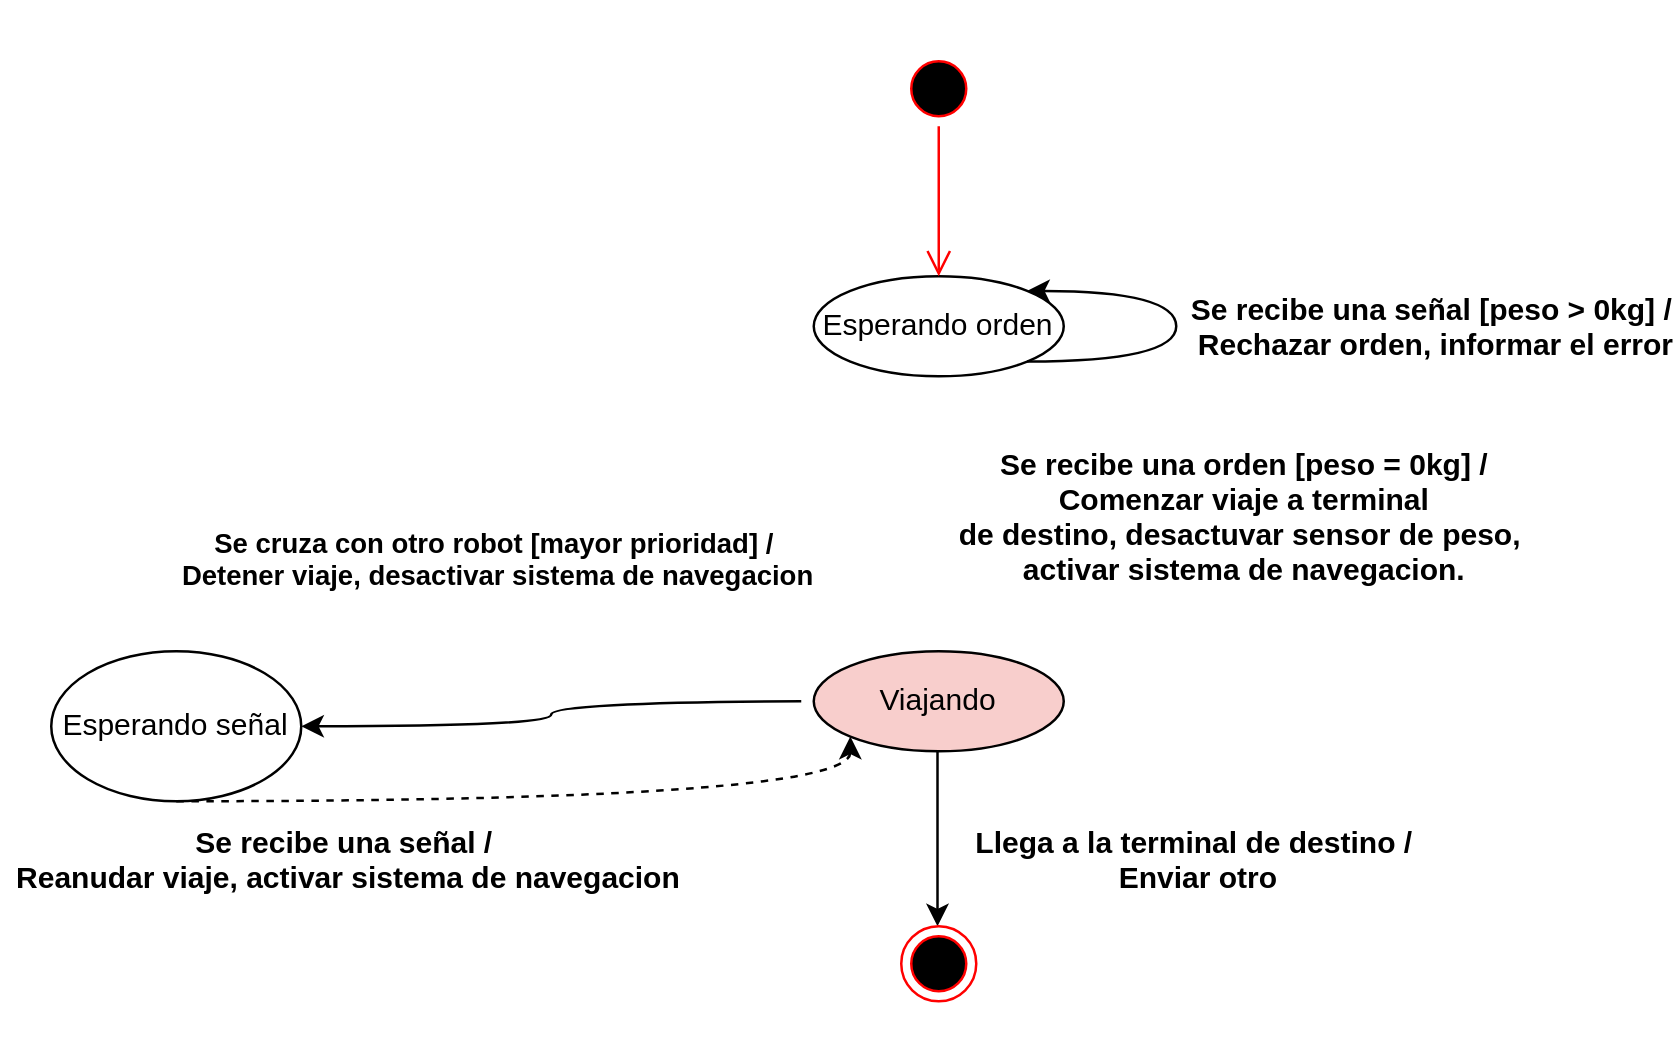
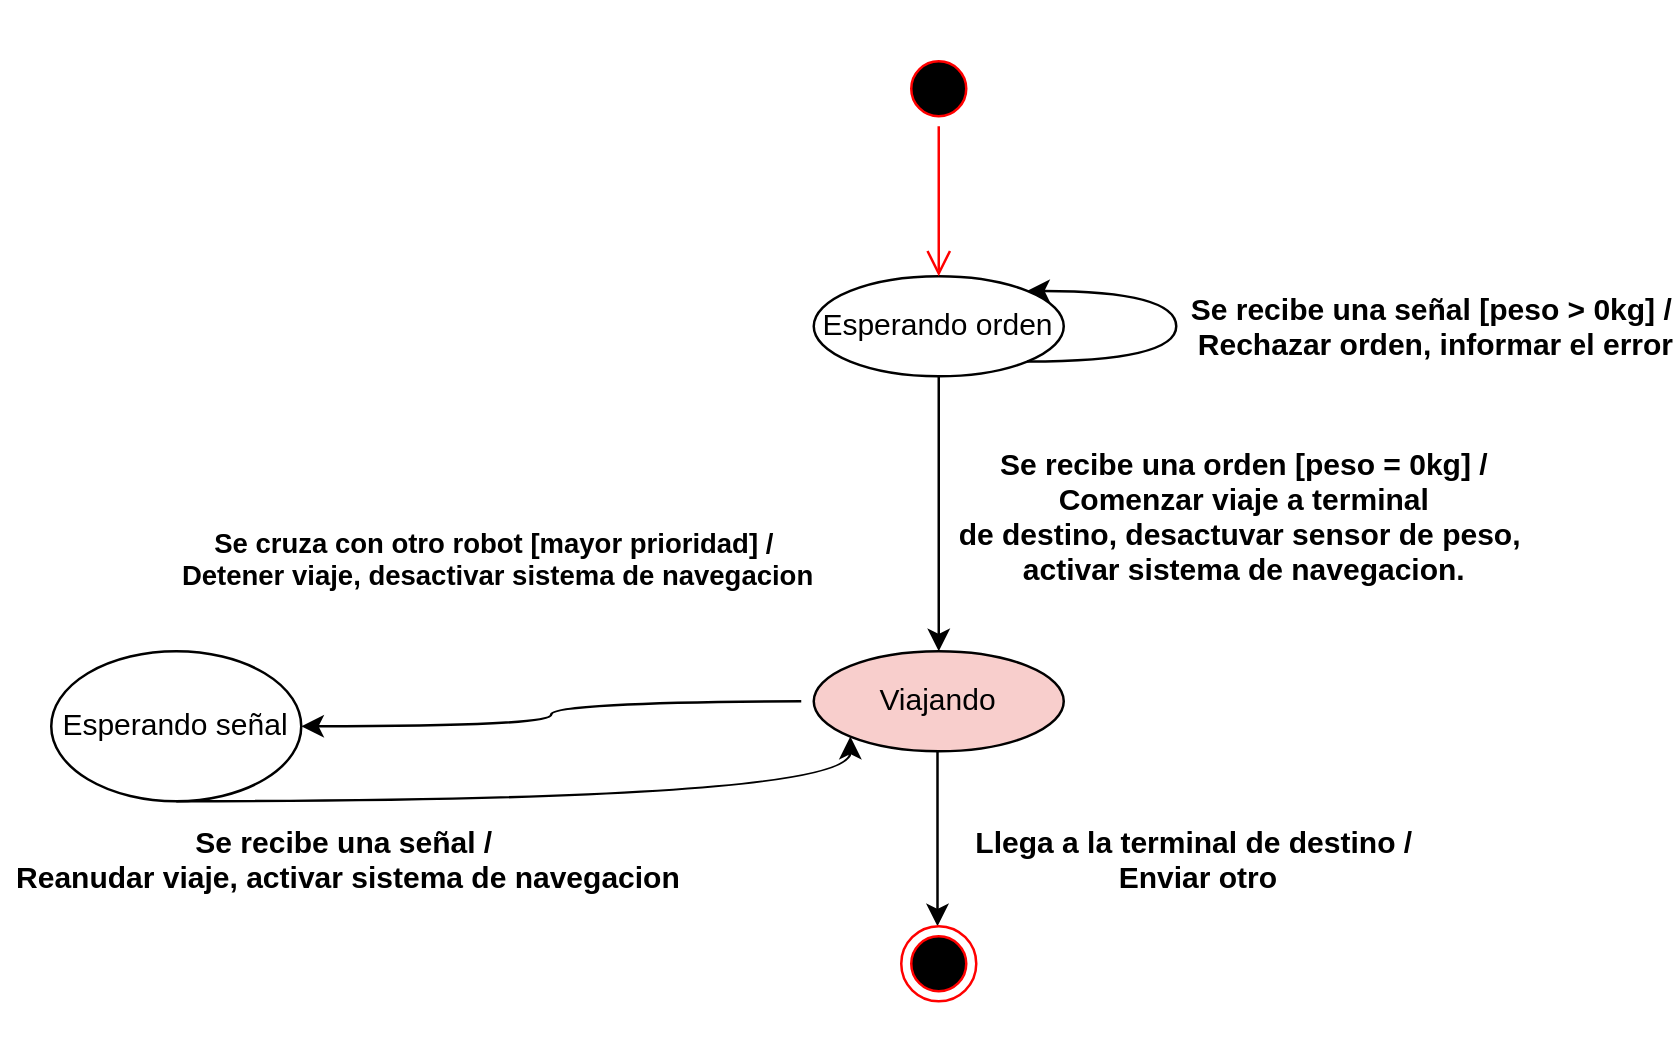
edge "Esperando orden" -> "Viajando": added
edge "Esperando señal" -> "Viajando": style dashed -> solid
